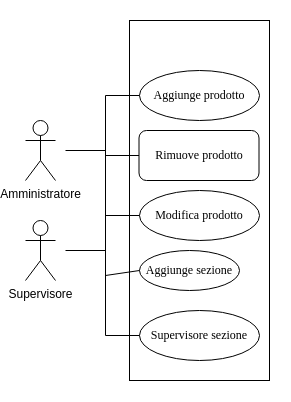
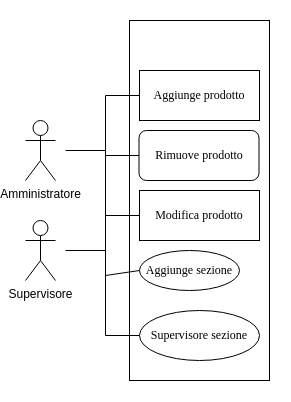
node "Aggiunge prodotto": shape ellipse -> rectangle
node "Modifica prodotto": shape ellipse -> rectangle
